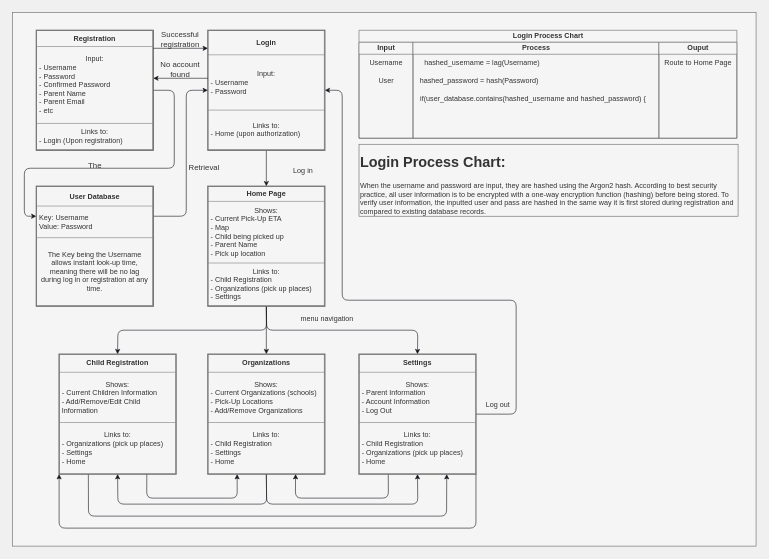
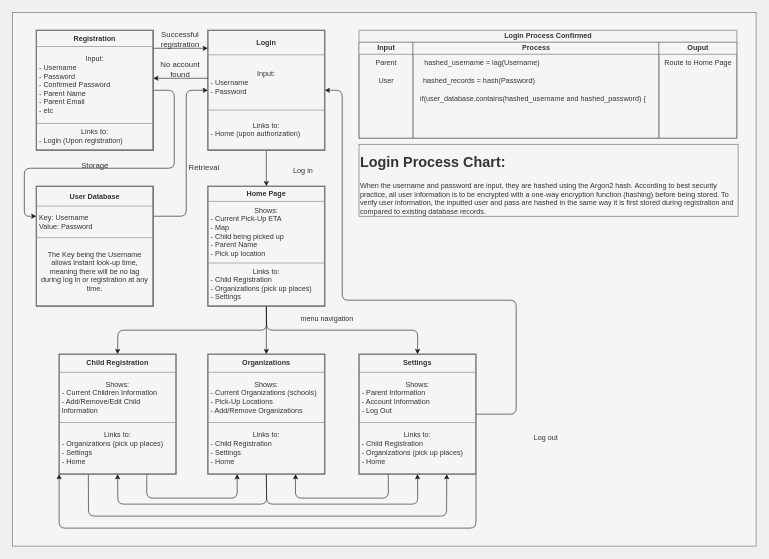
node "Login Process Chart": label "Login Process Chart" -> "Login Process Confirmed"
node "Username": label "Username" -> "Parent"
node "hashed_password = hash(Password)": label "hashed_password = hash(Password)" -> "hashed_records = hash(Password)"
node "The": label "The" -> "Storage"
node "Log out": moved (498, 405) -> (546, 438)
